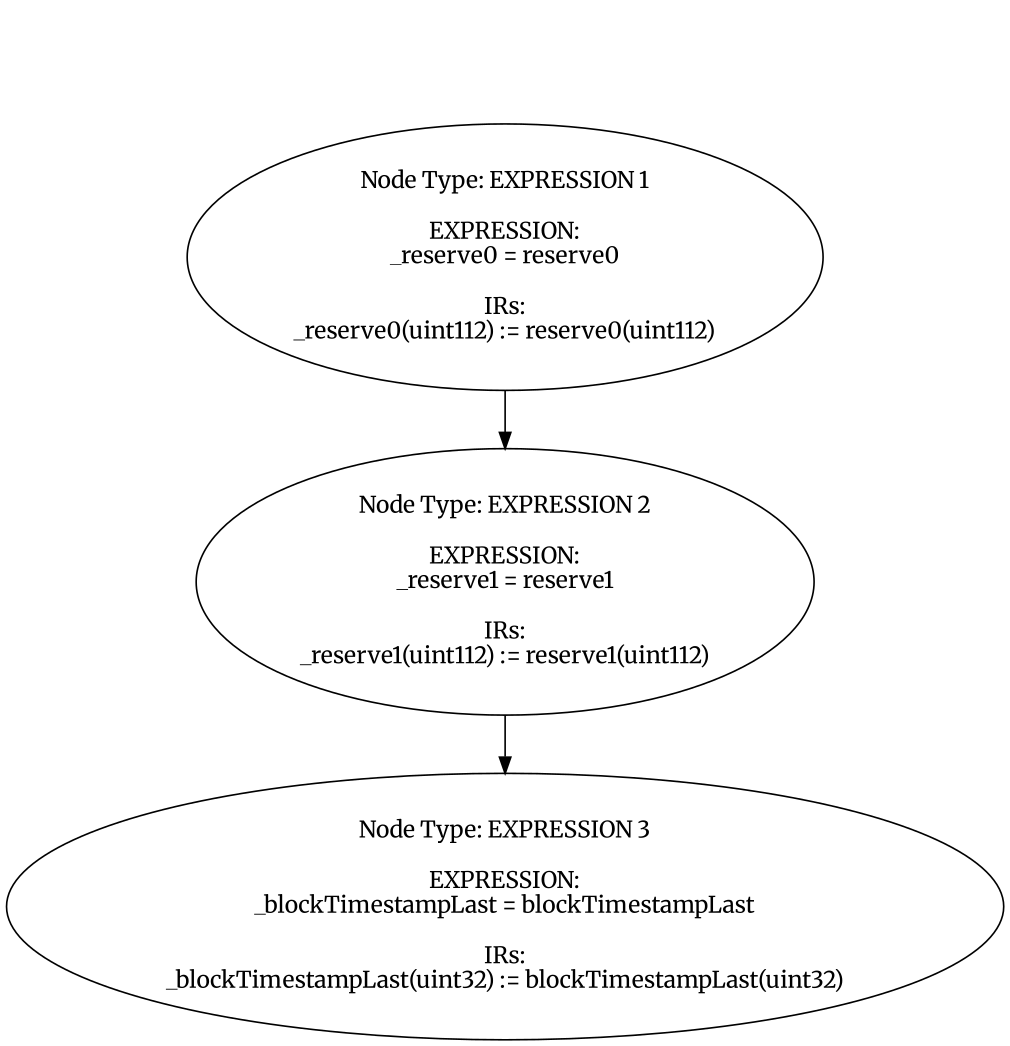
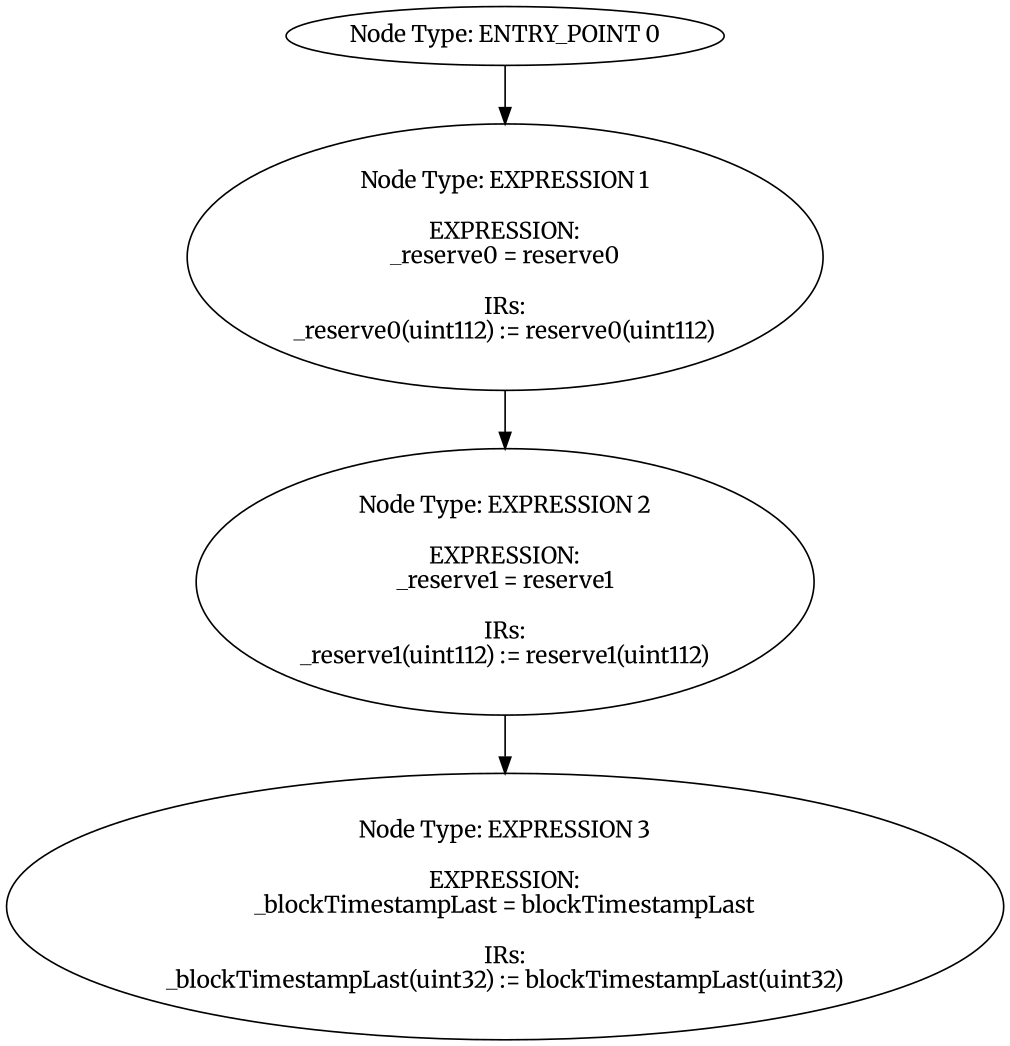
node "Node Type: ENTRY_POINT 0": added
